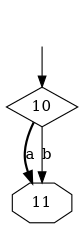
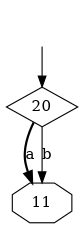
node "10": label "10" -> "20"
